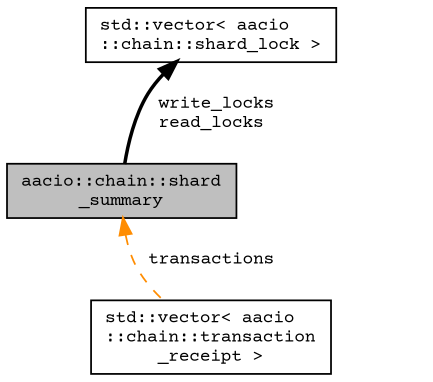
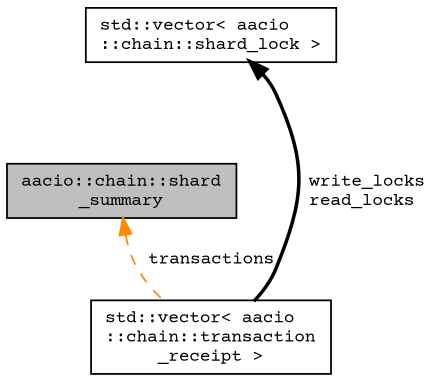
edge "aacio::chain::shard _summary" -> "std::vector< aacio ::chain::shard_lock >": now "std::vector< aacio ::chain::transaction _receipt >" -> "std::vector< aacio ::chain::shard_lock >"
